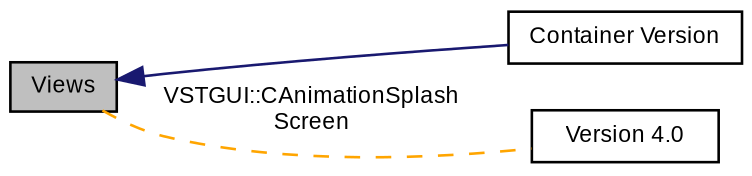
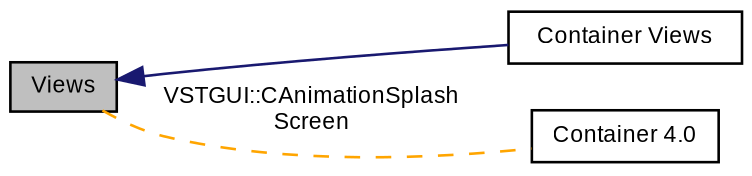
node "Container Version": label "Container Version" -> "Container Views"
node "Version 4.0": label "Version 4.0" -> "Container 4.0"
